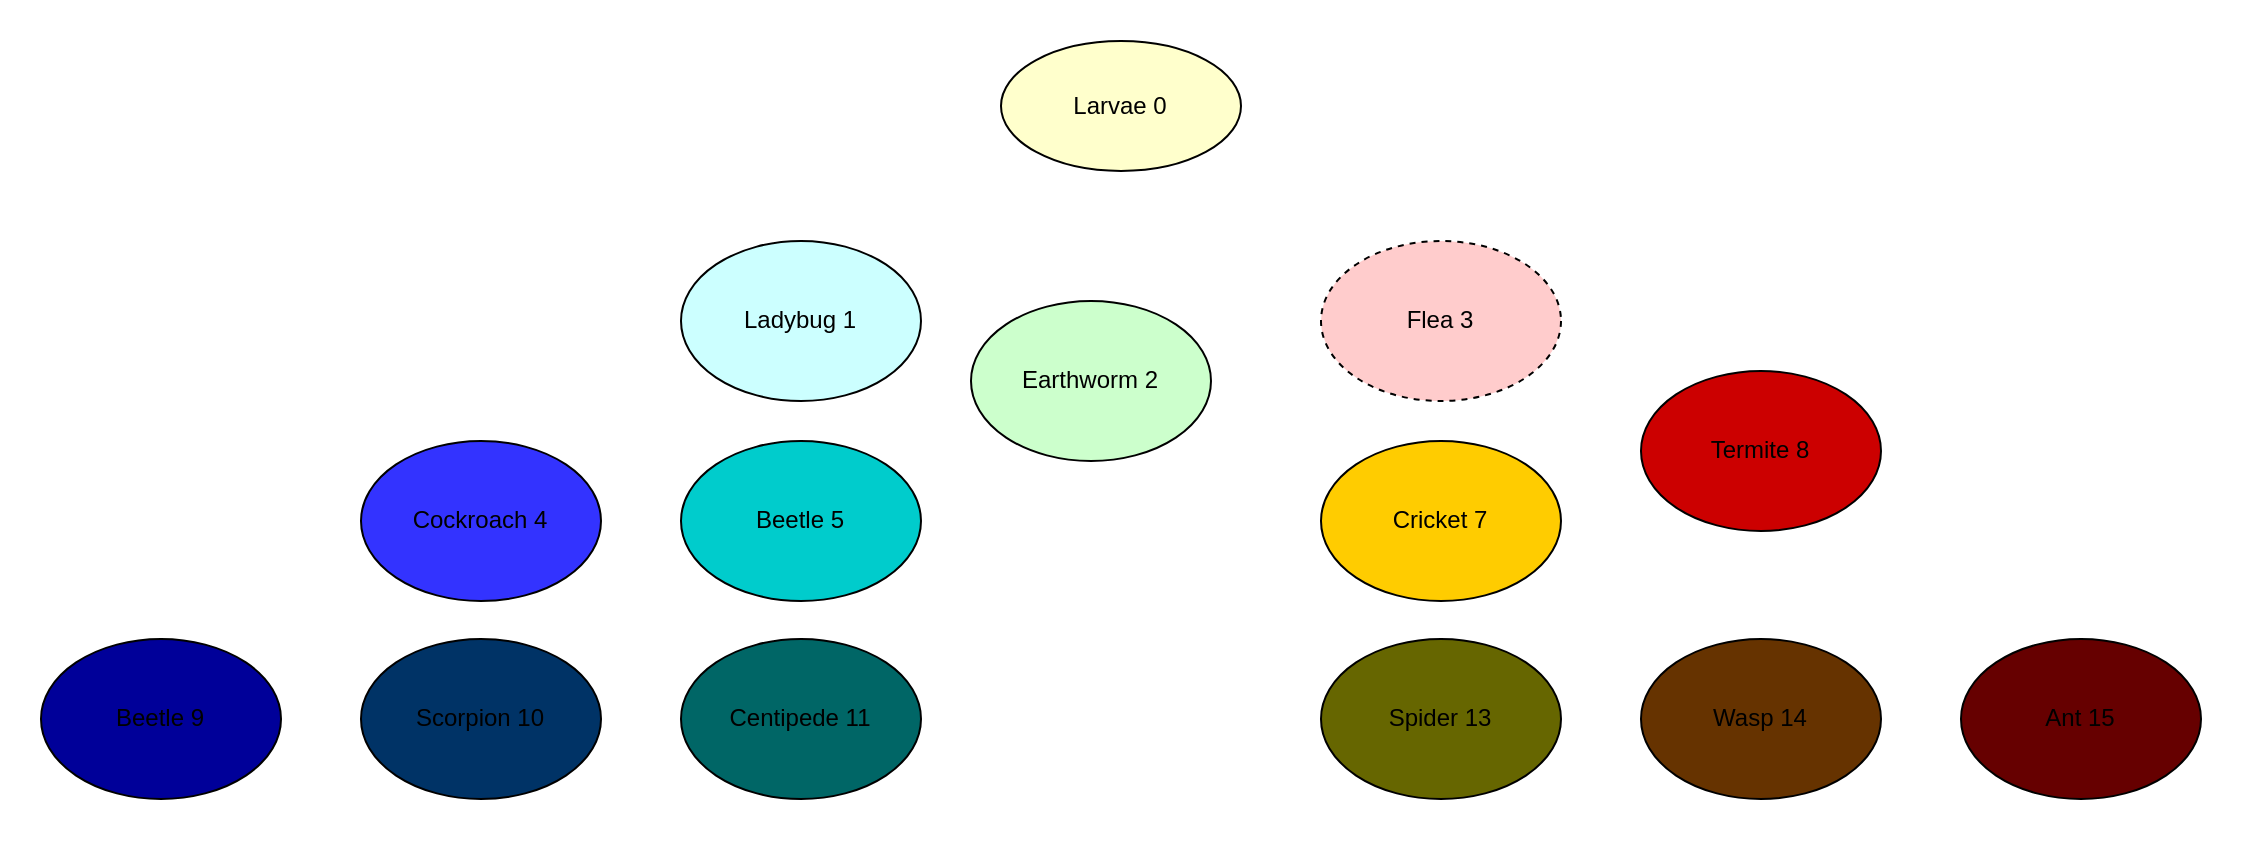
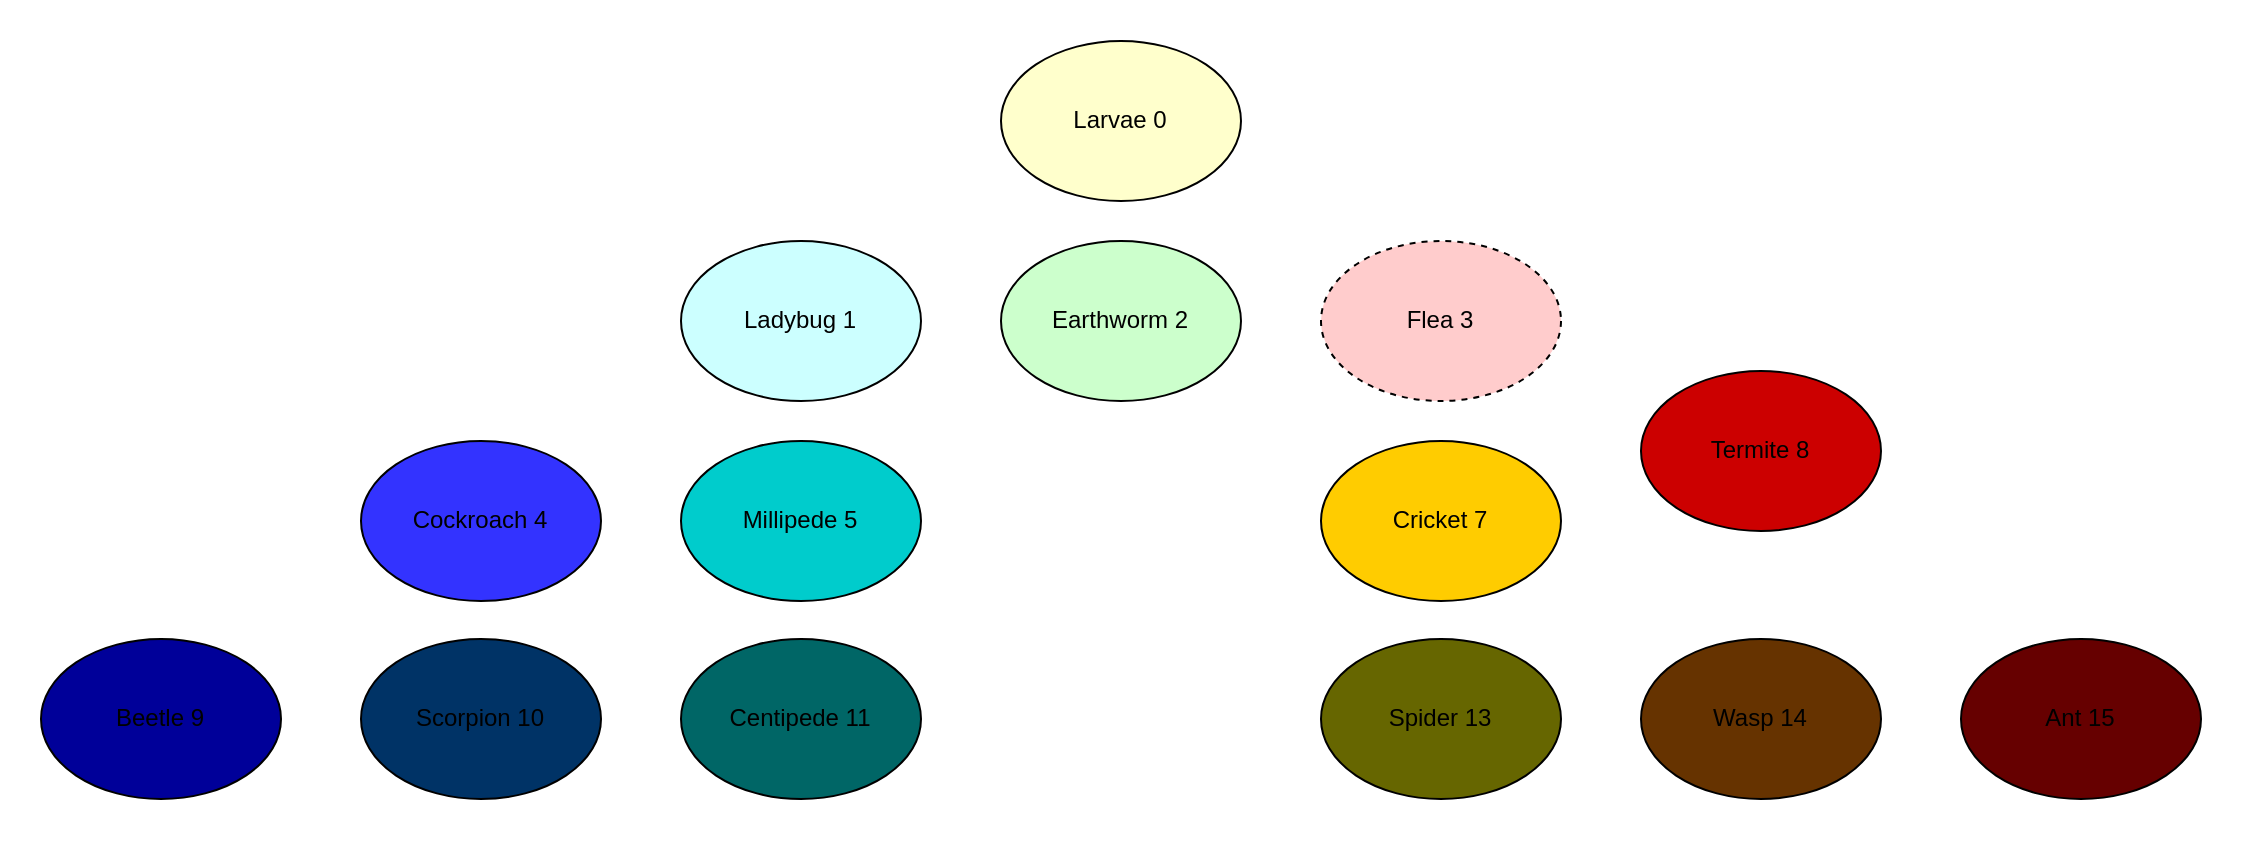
node "Larvae 0": size 240x130 -> 240x160
node "Earthworm 2": moved (1091, 381) -> (1121, 321)
node "Beetle 5": label "Beetle 5" -> "Millipede 5"
